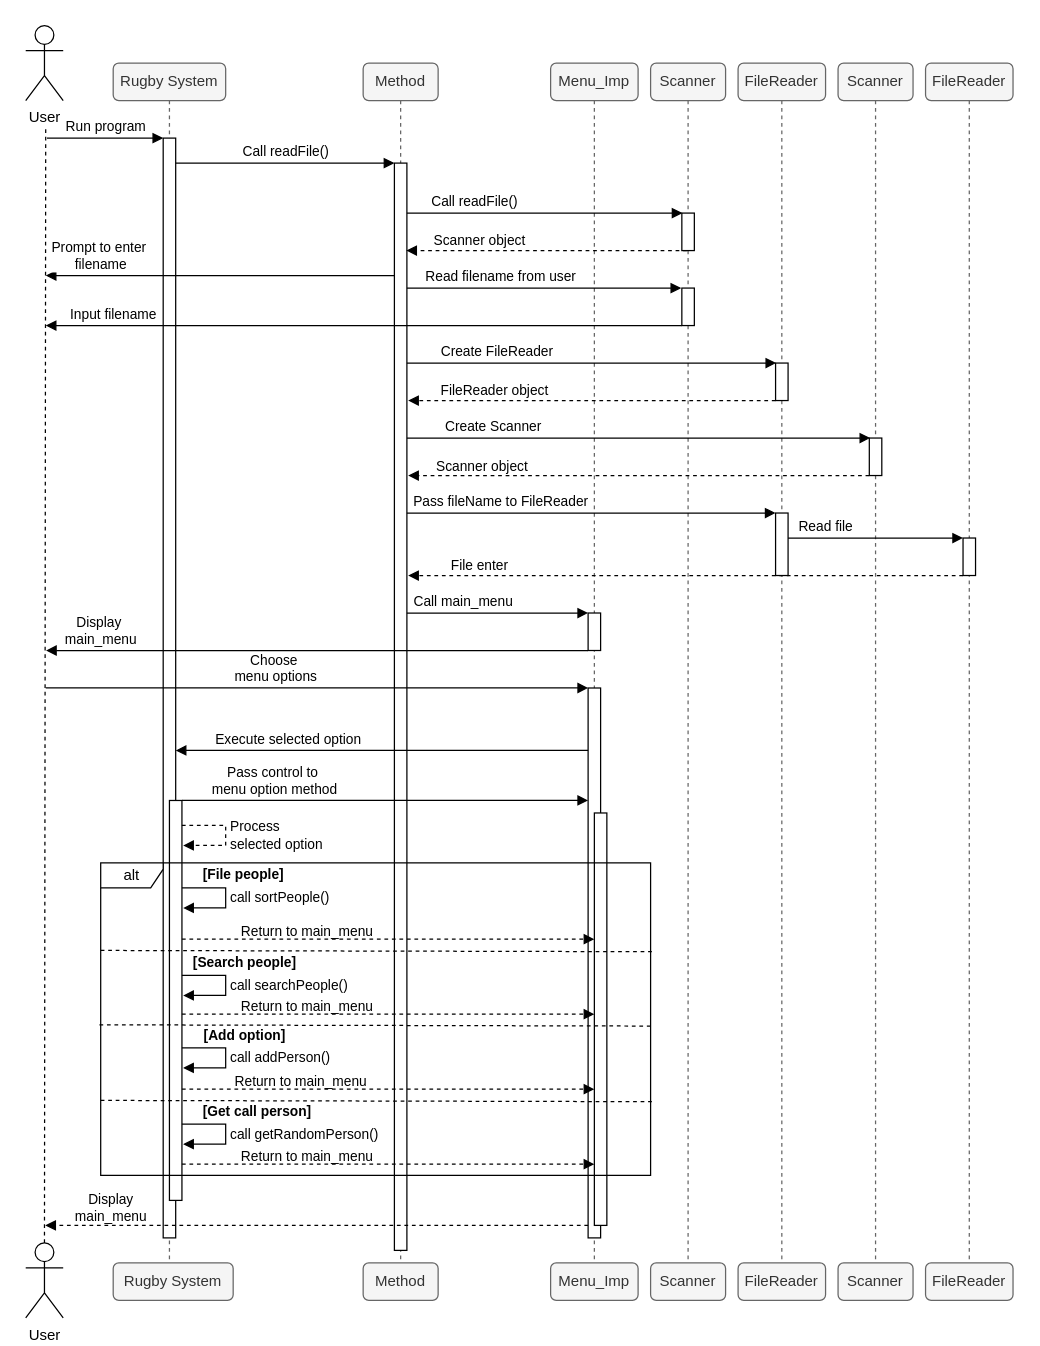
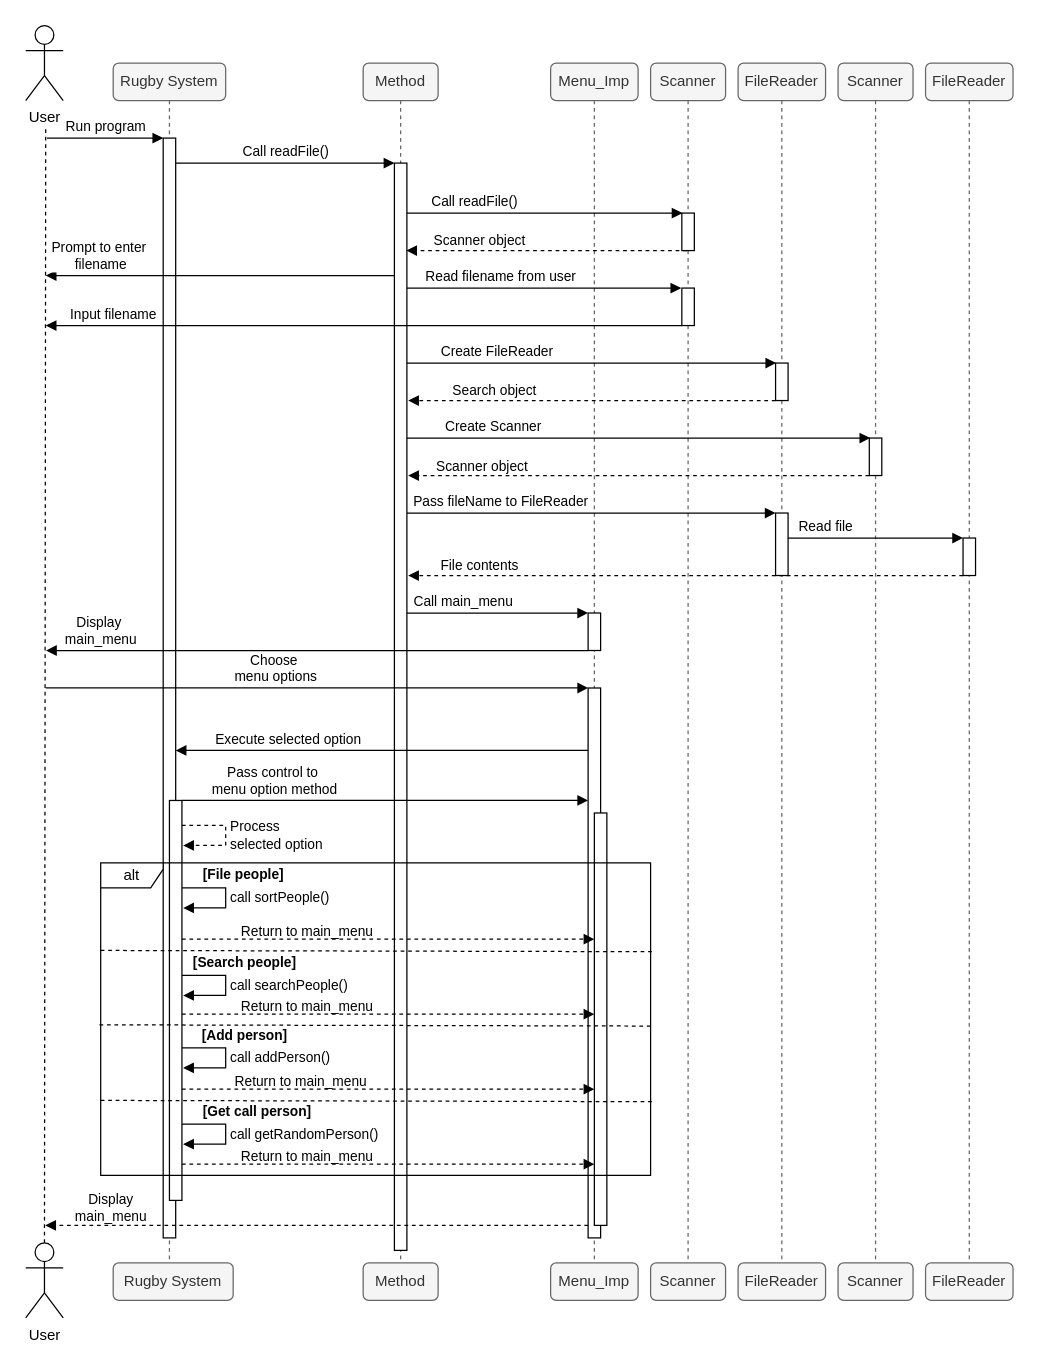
node "FileReader object": label "FileReader object" -> "Search object"
node "File enter": label "File enter" -> "File contents"
node "[Add option]": label "[Add option]" -> "[Add person]"
